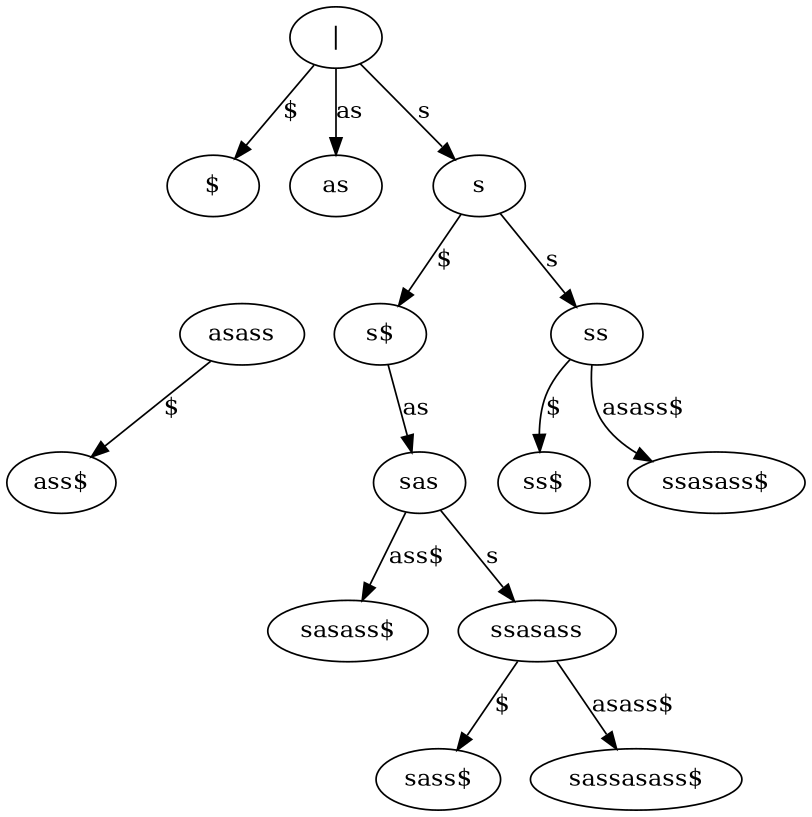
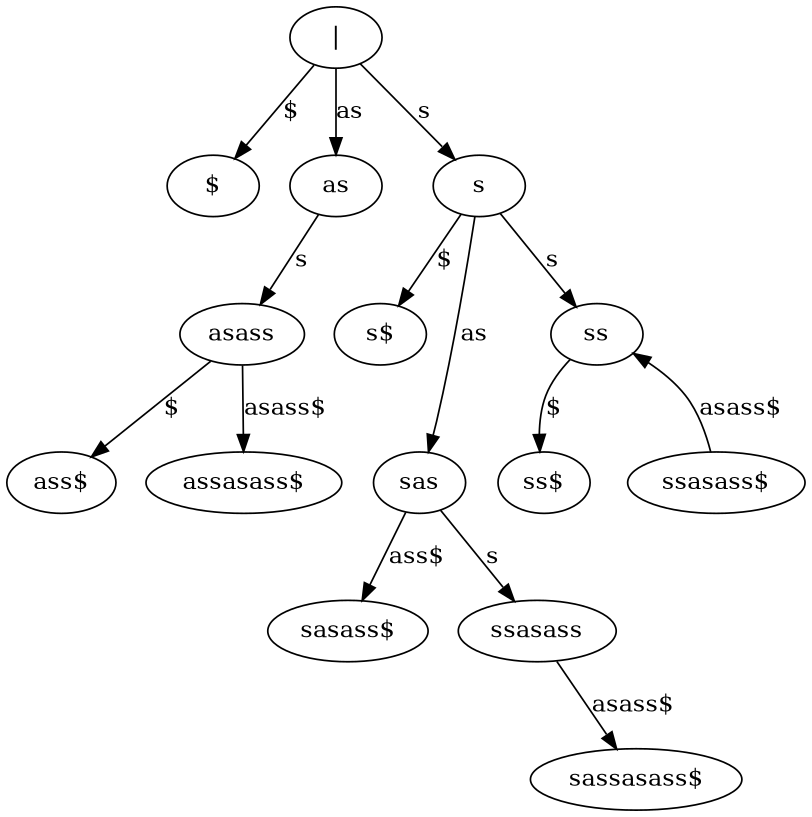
edge "as" -> "asass": added, label "s"
edge "s$" -> "sas": now "s" -> "sas"
edge "ss" -> "ssasass$": reversed
node "assasass$": added
node "sass$": removed
